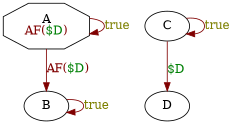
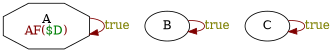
edge "A" -> "B": removed, label "AF( $D )"
node "D": removed
